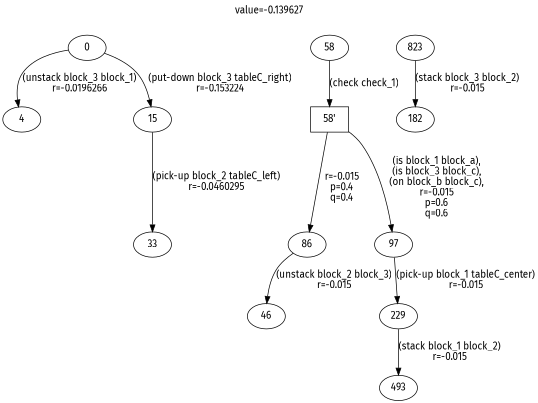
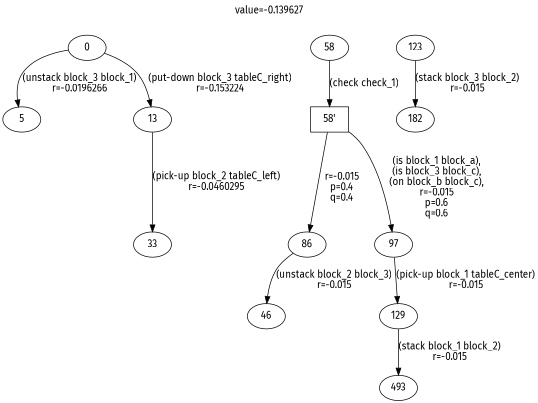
node "823": label "823" -> "123"
node "4": label "4" -> "5"
node "15": label "15" -> "13"
node "229": label "229" -> "129"
